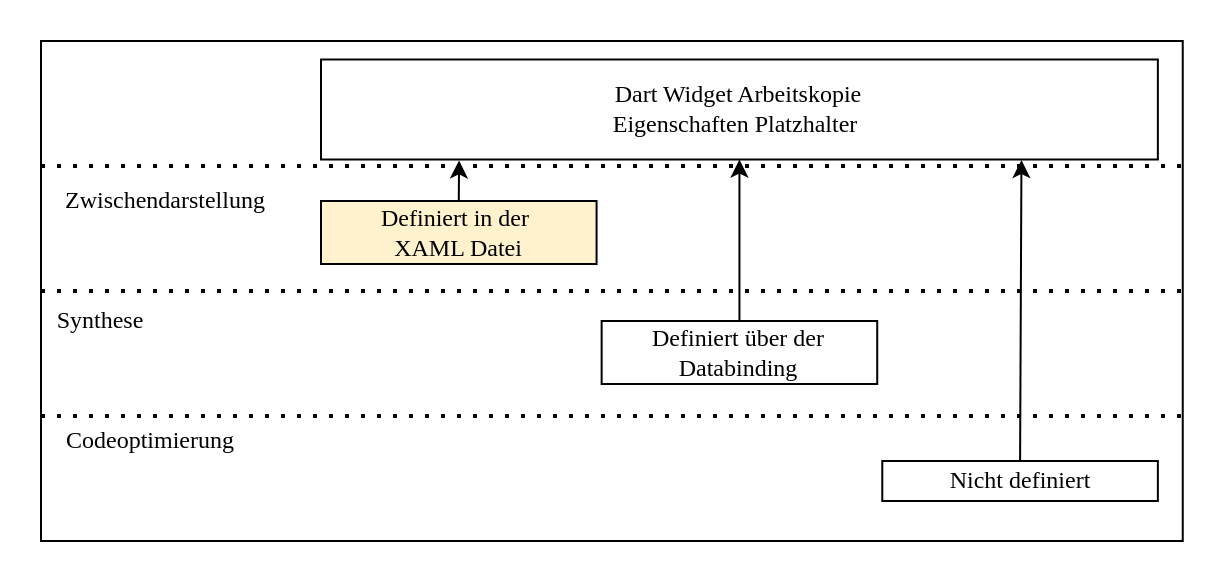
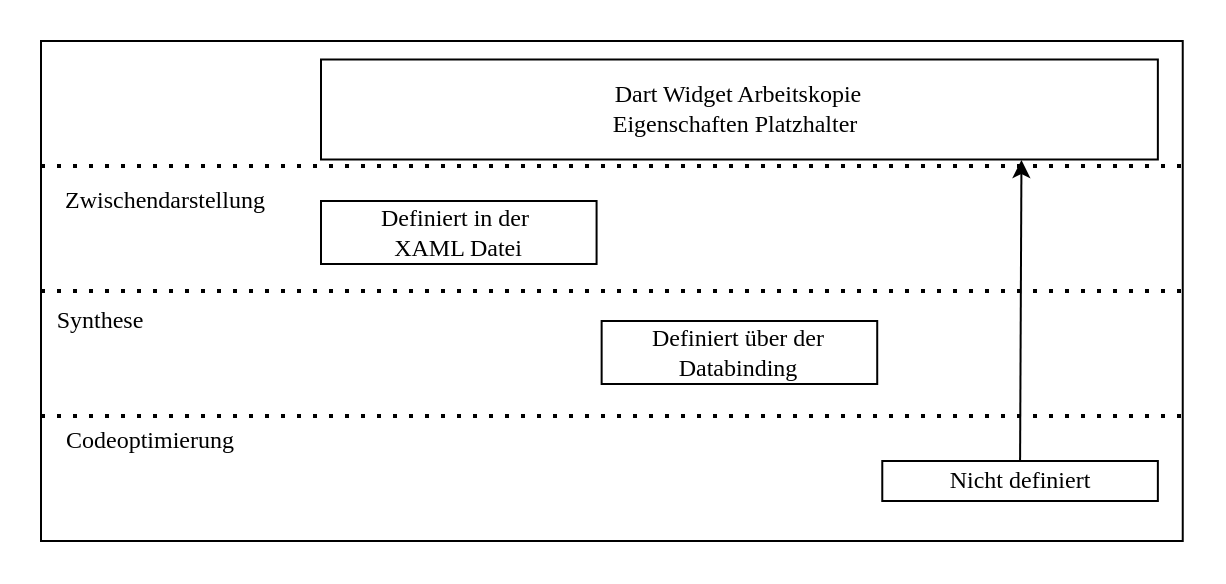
edge "Definiert in der XAML Datei" -> "Dart Widget Arbeitskopie Eigenschaften Platzhalter": removed
node "Definiert in der XAML Datei": fillcolor #fff2cc -> #ffffff
edge "Definiert über der Databinding" -> "Dart Widget Arbeitskopie Eigenschaften Platzhalter": removed
